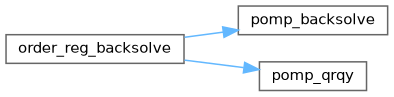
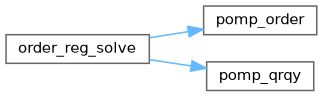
node "pomp_backsolve": label "pomp_backsolve" -> "pomp_order"
node "order_reg_backsolve": label "order_reg_backsolve" -> "order_reg_solve"
